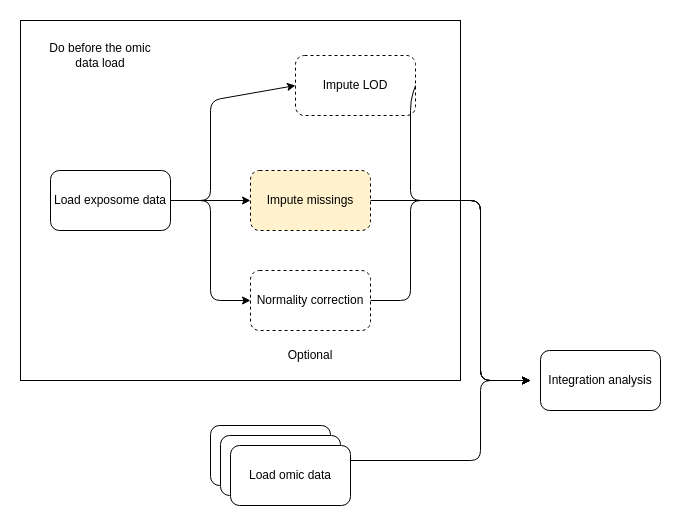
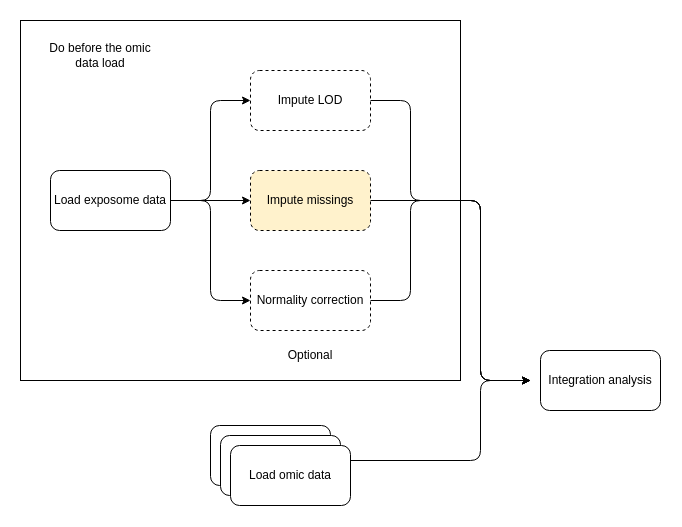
node "Impute LOD": moved (356, 86) -> (311, 101)
